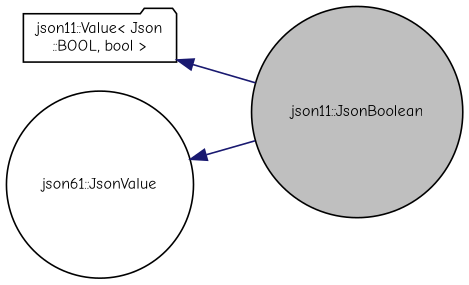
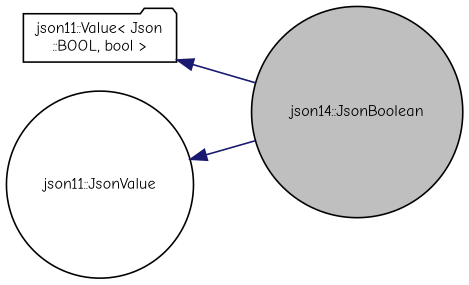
node "json11::JsonBoolean": label "json11::JsonBoolean" -> "json14::JsonBoolean"
node "json61::JsonValue": label "json61::JsonValue" -> "json11::JsonValue"
